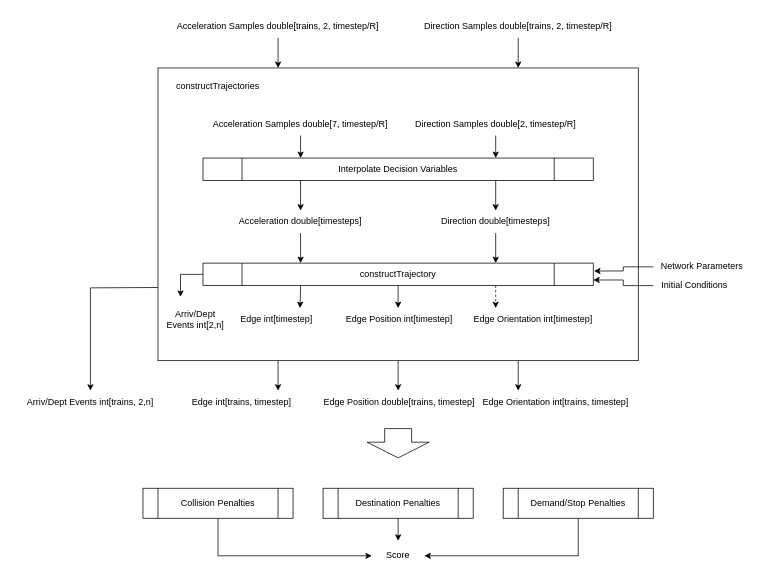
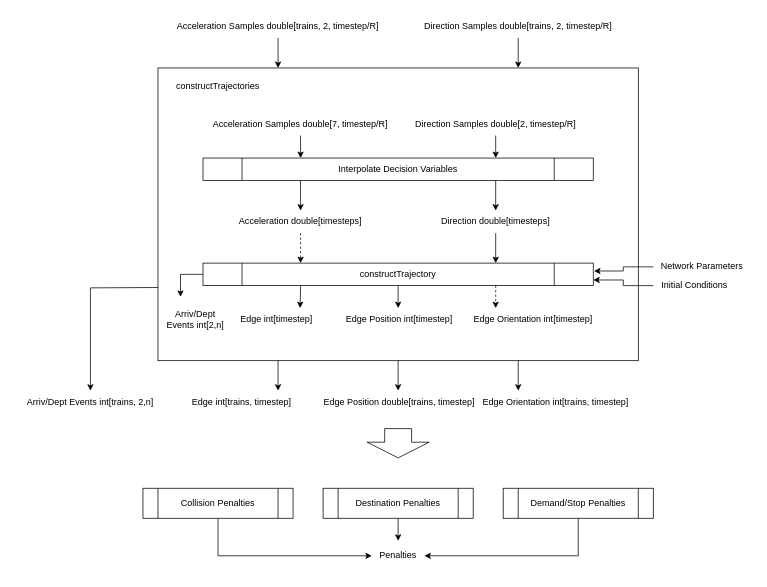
edge "Acceleration double[timesteps]" -> "constructTrajectory": style solid -> dashed
node "Score": label "Score" -> "Penalties"
